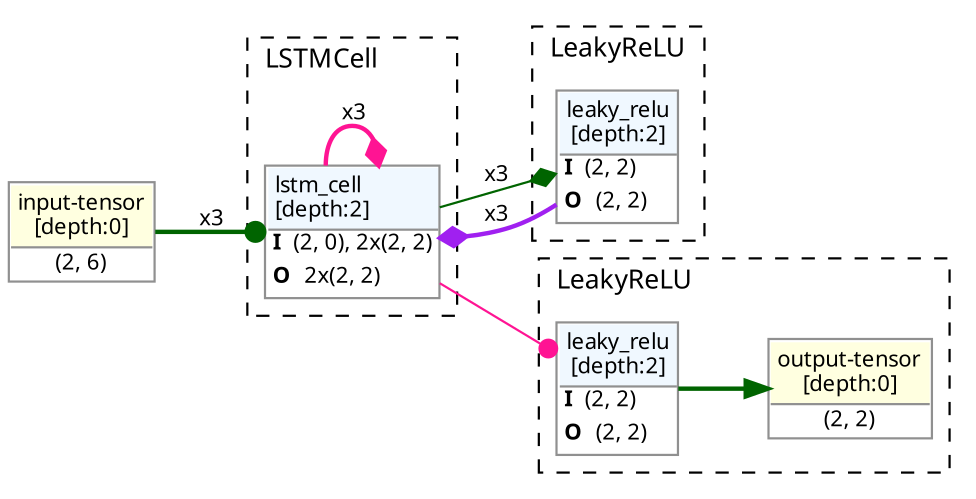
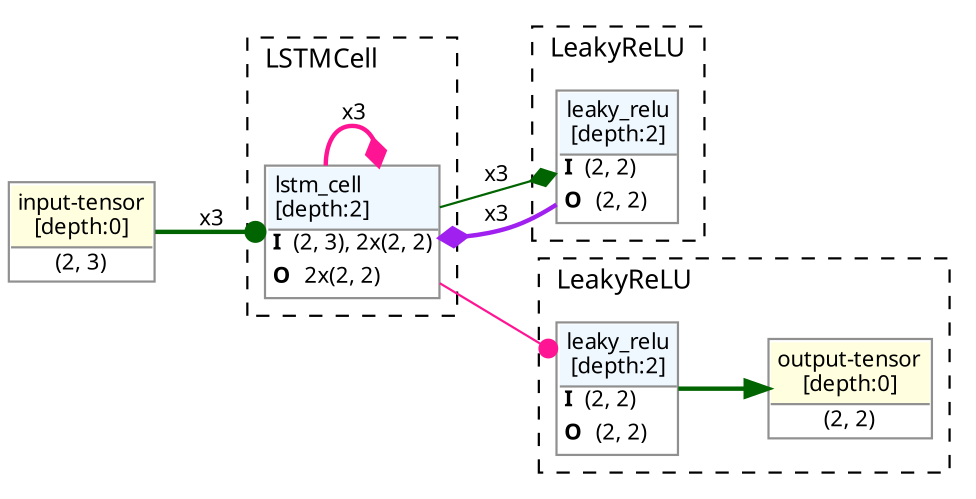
node "lstm_cell": text "(2, 0), 2x(2, 2)" -> "(2, 3), 2x(2, 2)"
node "input-tensor": text "(2, 6)" -> "(2, 3)"
